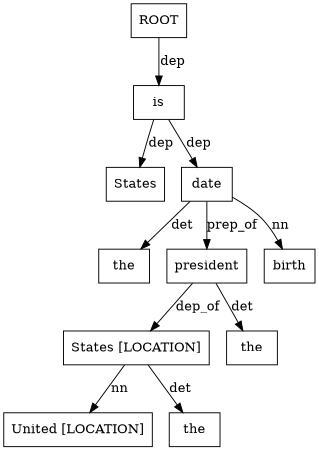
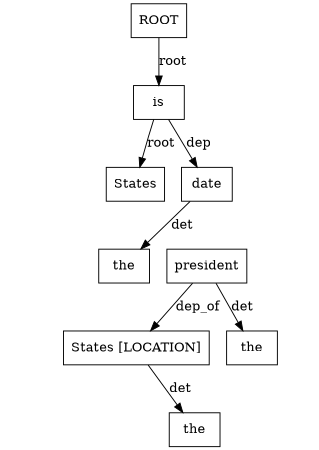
edge "ROOT" -> "is": label "dep" -> "root"
edge "is" -> "States": label "dep" -> "root"
edge "date" -> "president": removed, label "prep_of"
node "birth": removed
node "United [LOCATION]": removed
